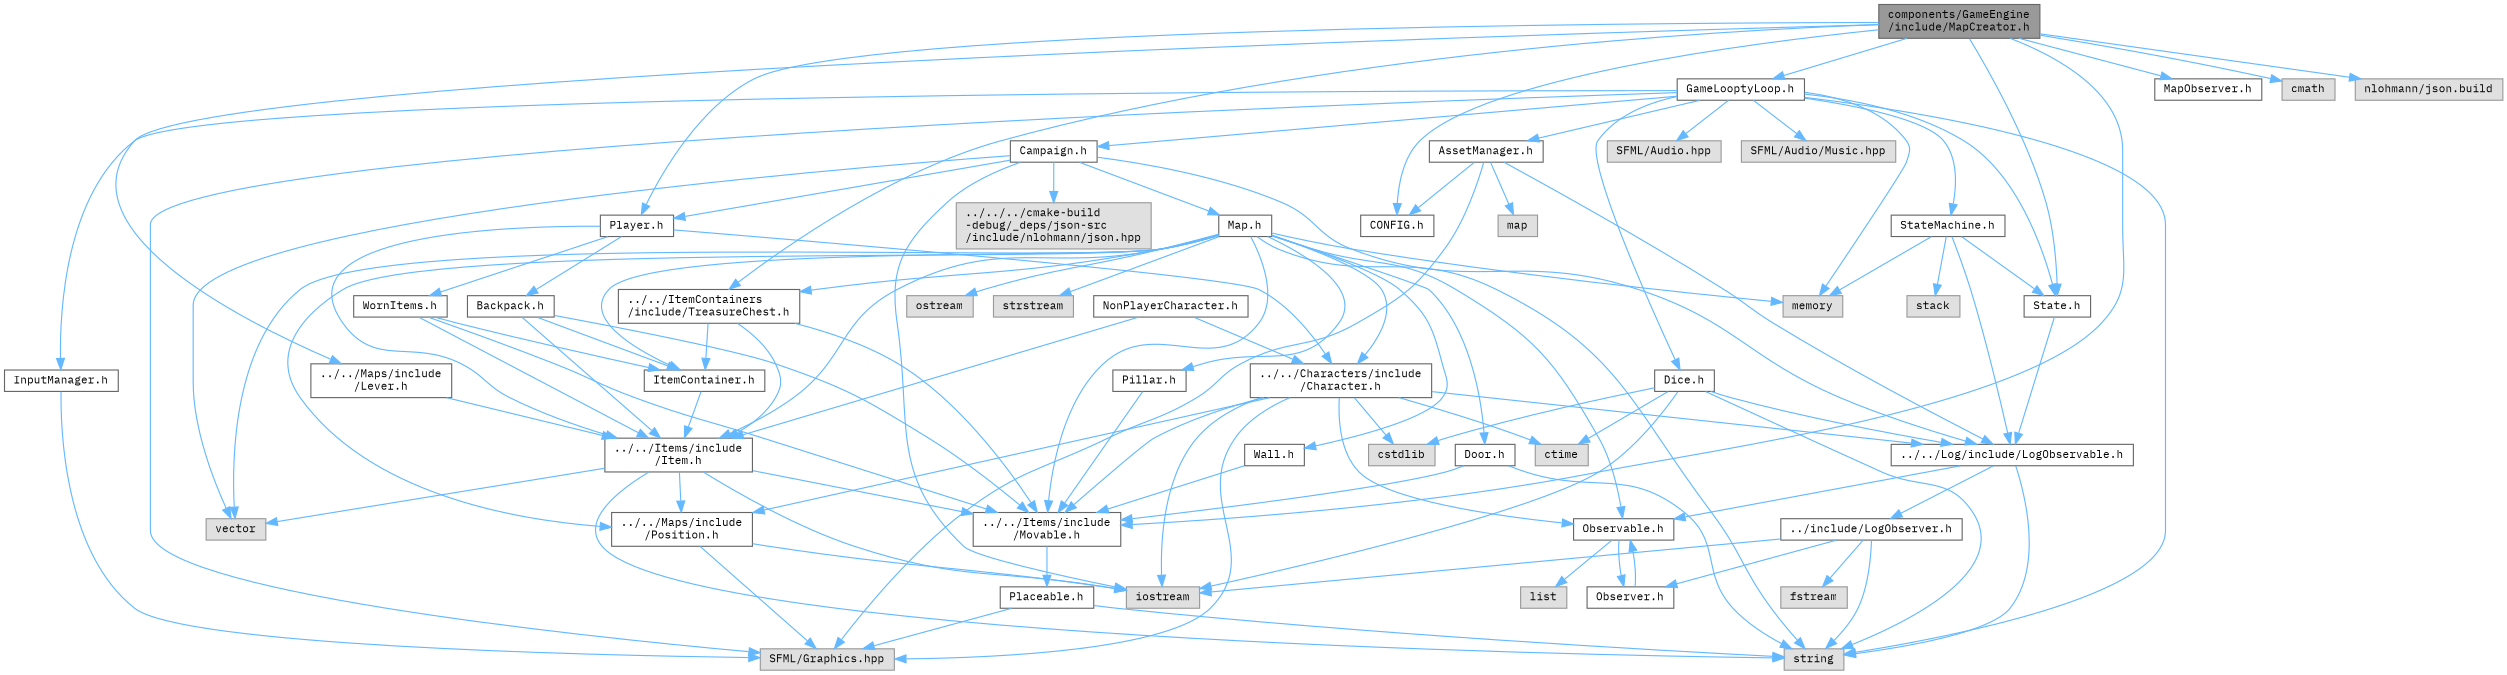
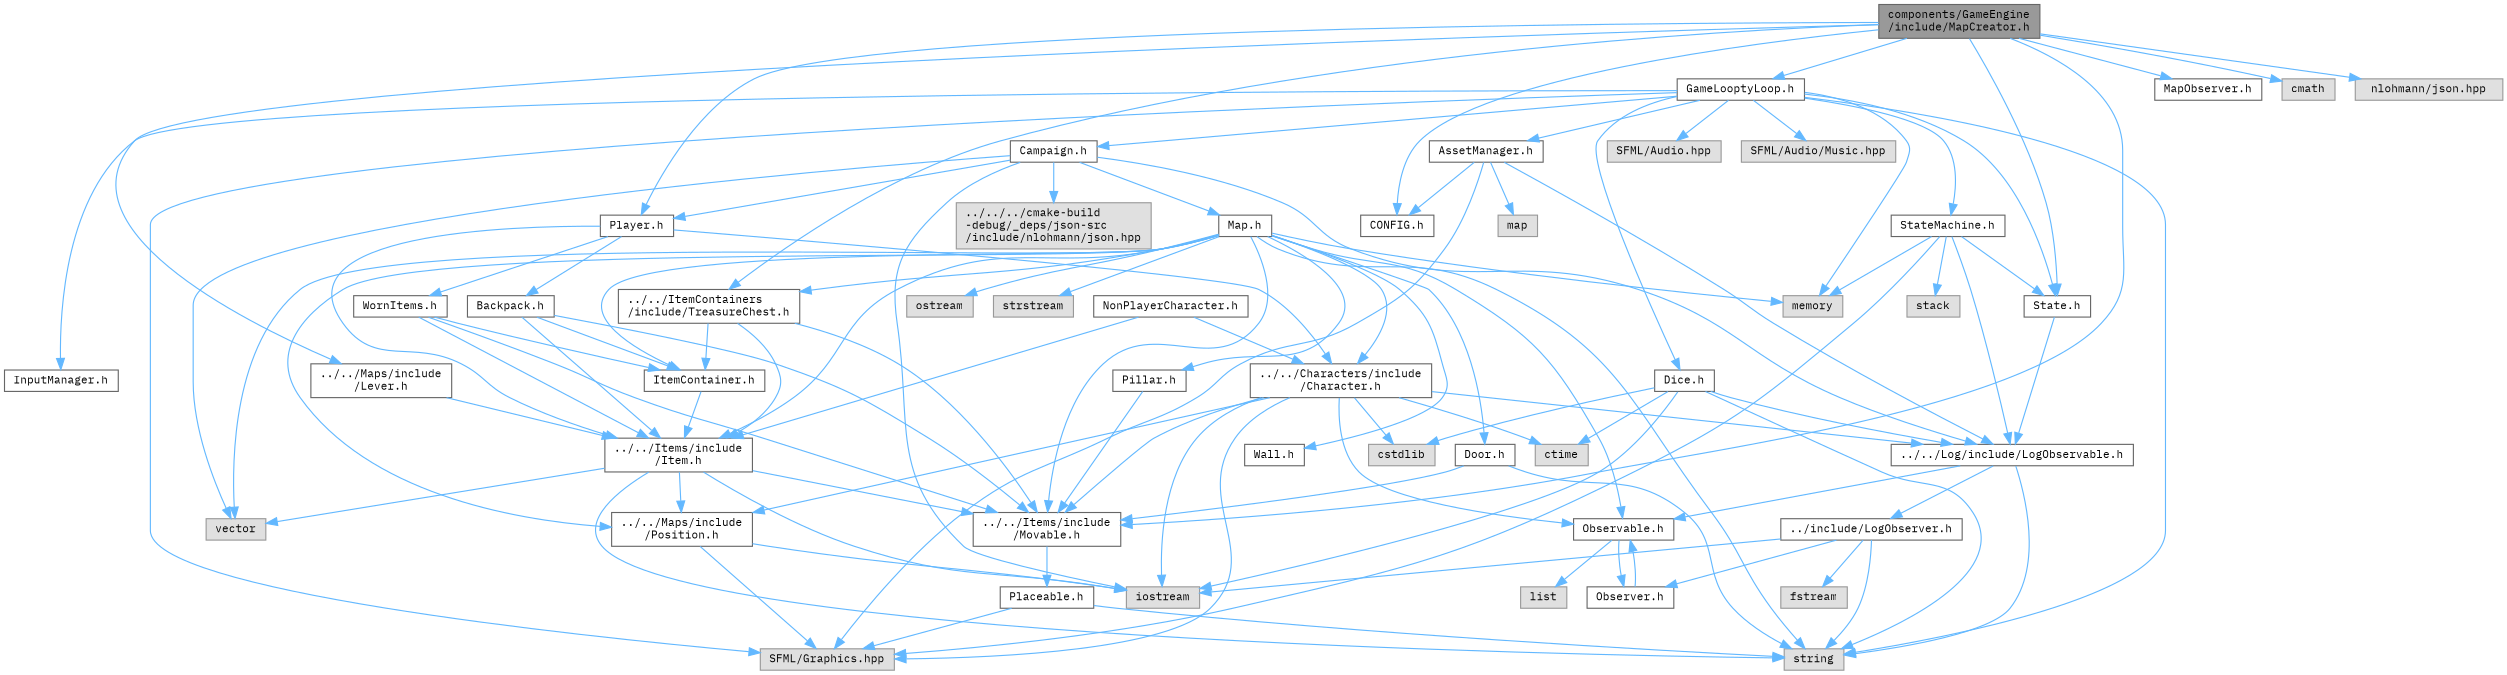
node "nlohmann/json.build": label "nlohmann/json.build" -> "nlohmann/json.hpp"
edge "Wall.h" -> "../../Items/include /Movable.h": removed
edge "InputManager.h" -> "SFML/Graphics.hpp": now "StateMachine.h" -> "SFML/Graphics.hpp"
